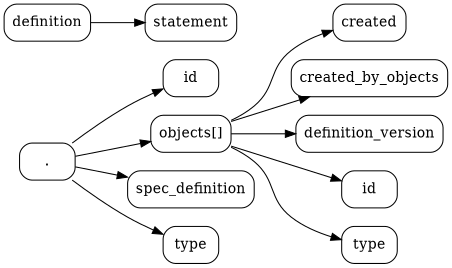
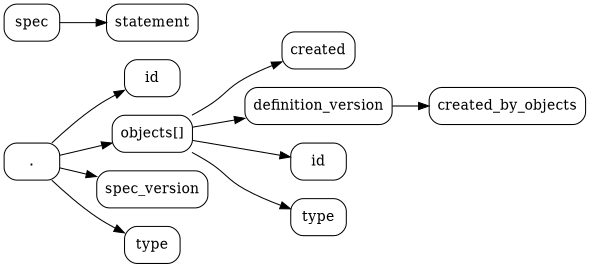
node "definition": label "definition" -> "spec"
edge "objects[]" -> "created_by_objects": now "definition_version" -> "created_by_objects"
node "spec_definition": label "spec_definition" -> "spec_version"
